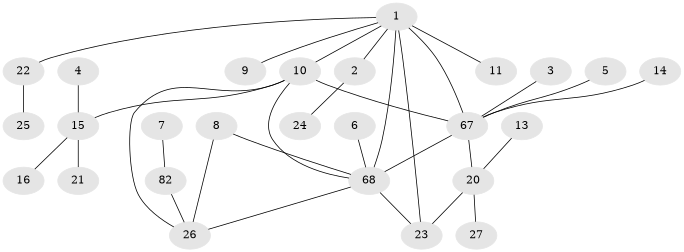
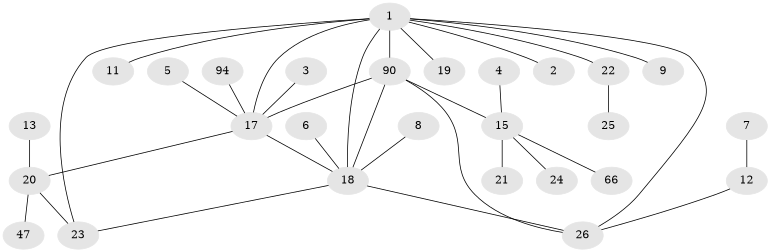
node "10": label "10" -> "90"
node "19": added
node "14": label "14" -> "94"
edge "2" -- "24": now "15" -- "24"
node "67": label "67" -> "17"
node "16": label "16" -> "66"
node "82": label "82" -> "12"
edge "8" -- "26": now "1" -- "26"
node "68": label "68" -> "18"
node "27": label "27" -> "47"
